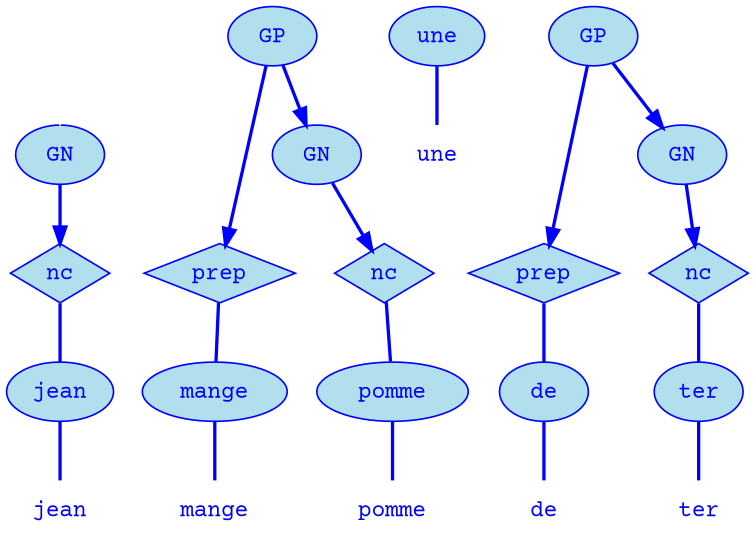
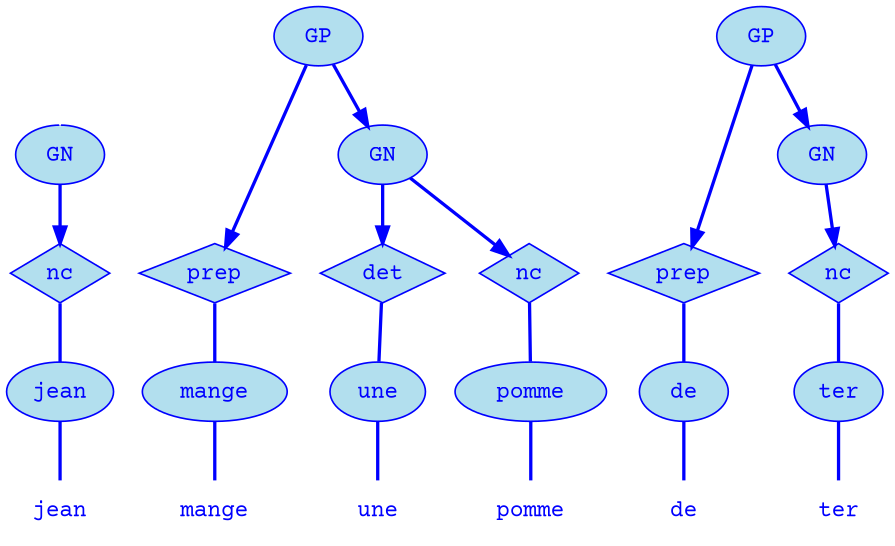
node "det": added
